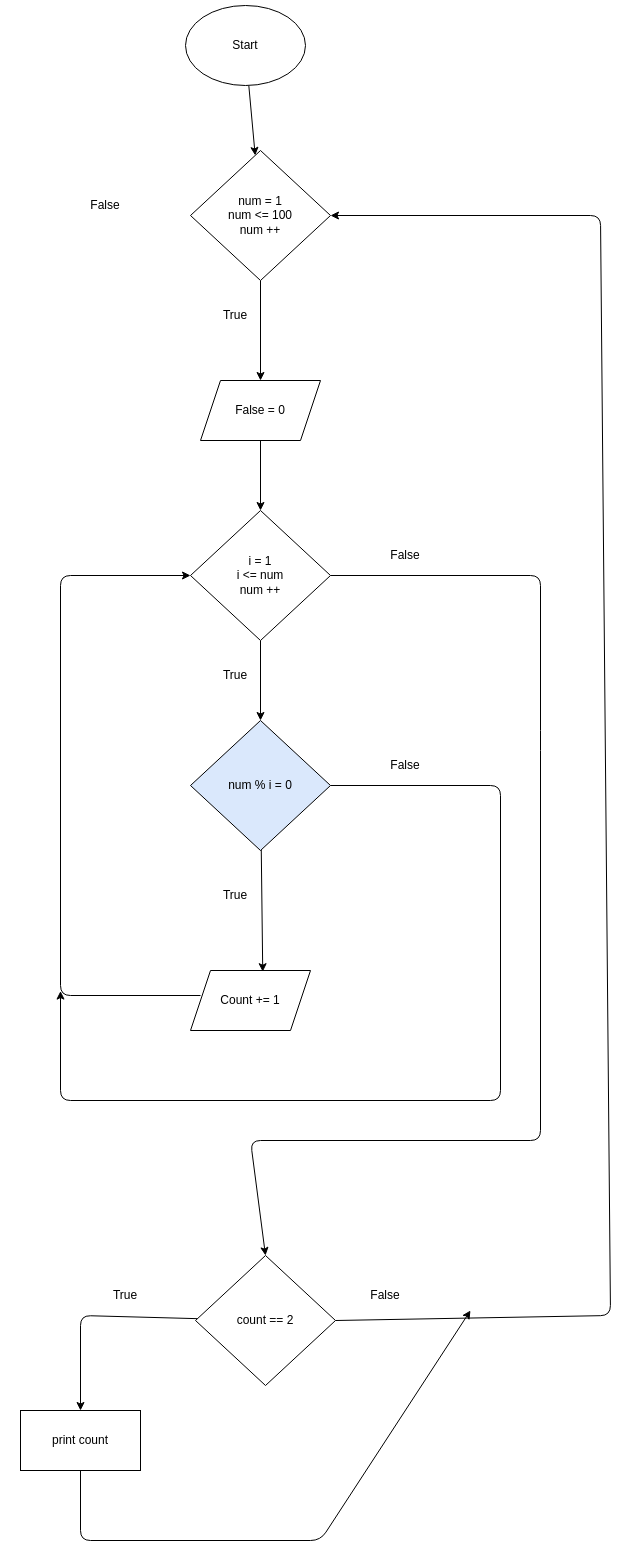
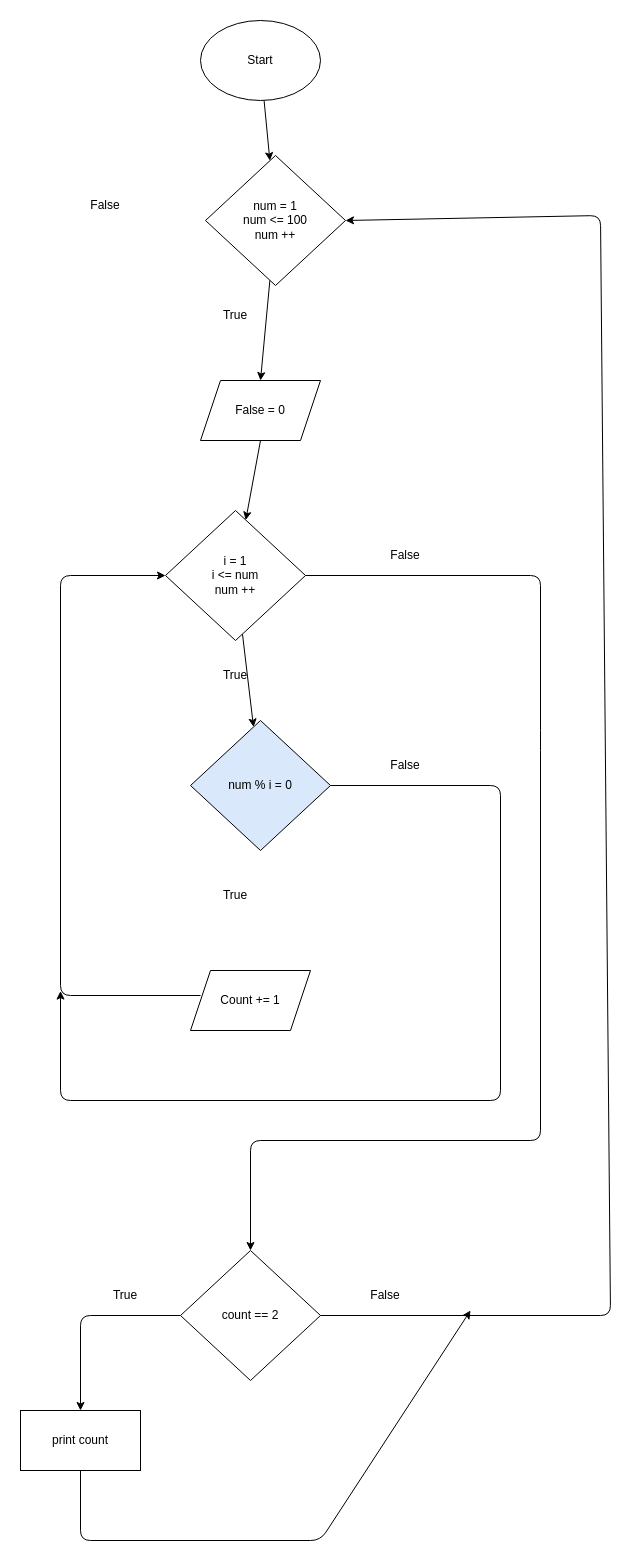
node "Start": moved (246, 46) -> (261, 61)
node "num = 1 num <= 100 num ++": moved (261, 216) -> (276, 221)
node "i = 1 i <= num num ++": moved (261, 576) -> (236, 576)
edge "num % i = 0" -> "Count += 1": removed
node "count == 2": moved (266, 1321) -> (251, 1316)
